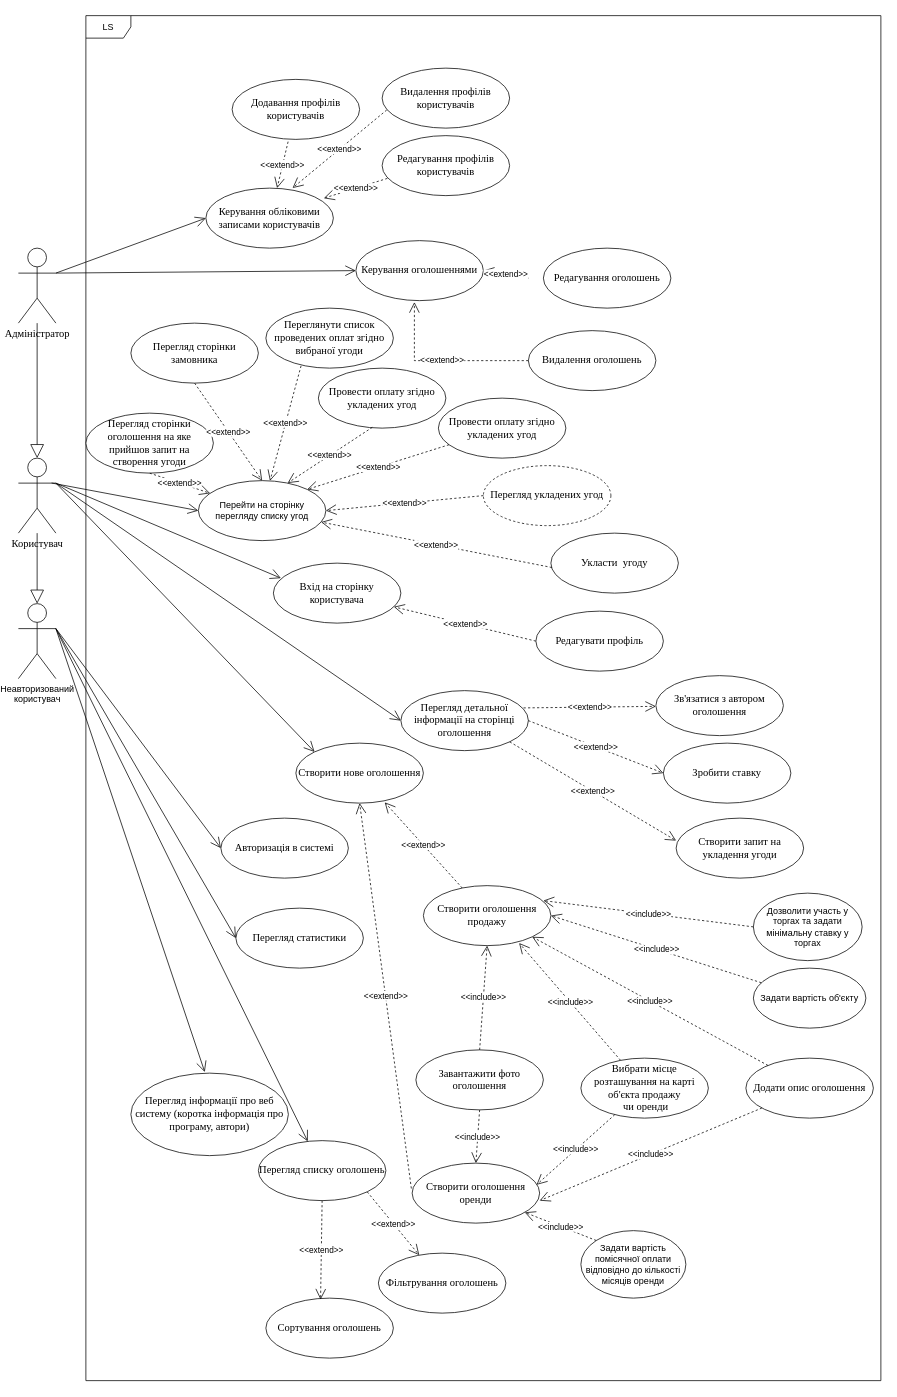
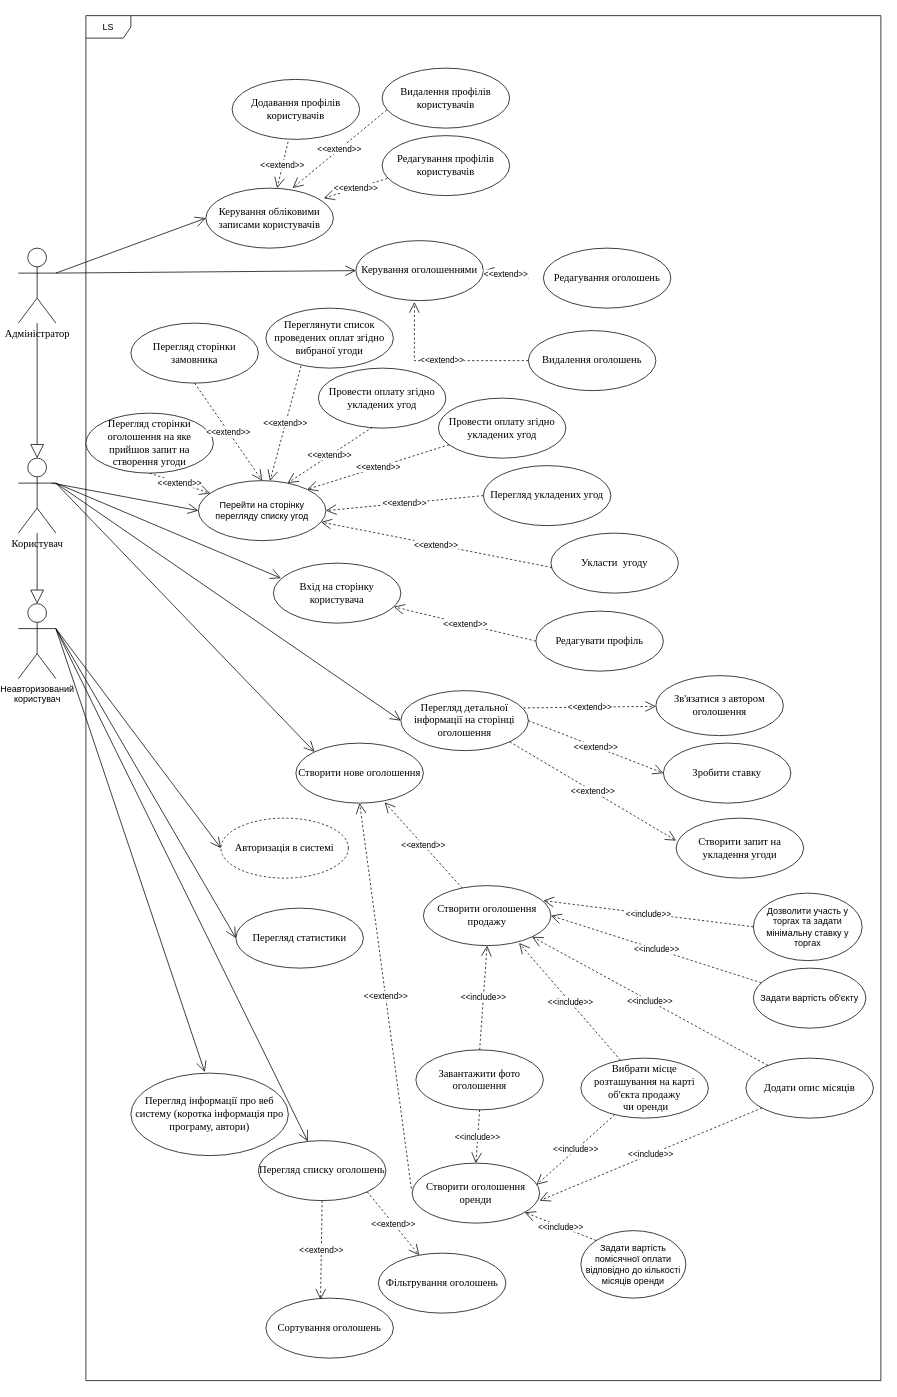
node "Перегляд укладених угод": style dashed -> solid
node "Авторизація в системі": style solid -> dashed
node "Додати опис оголошення": label "Додати опис оголошення" -> "Додати опис місяців"
